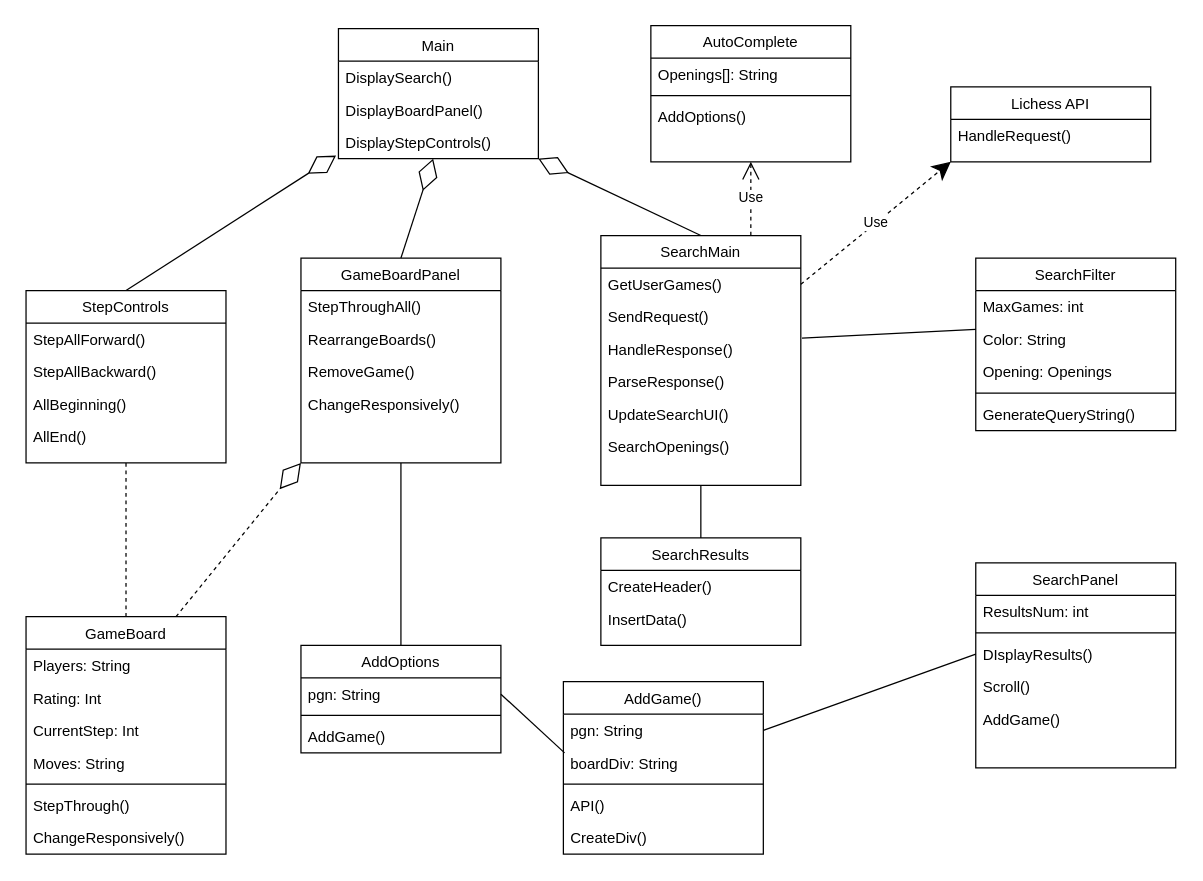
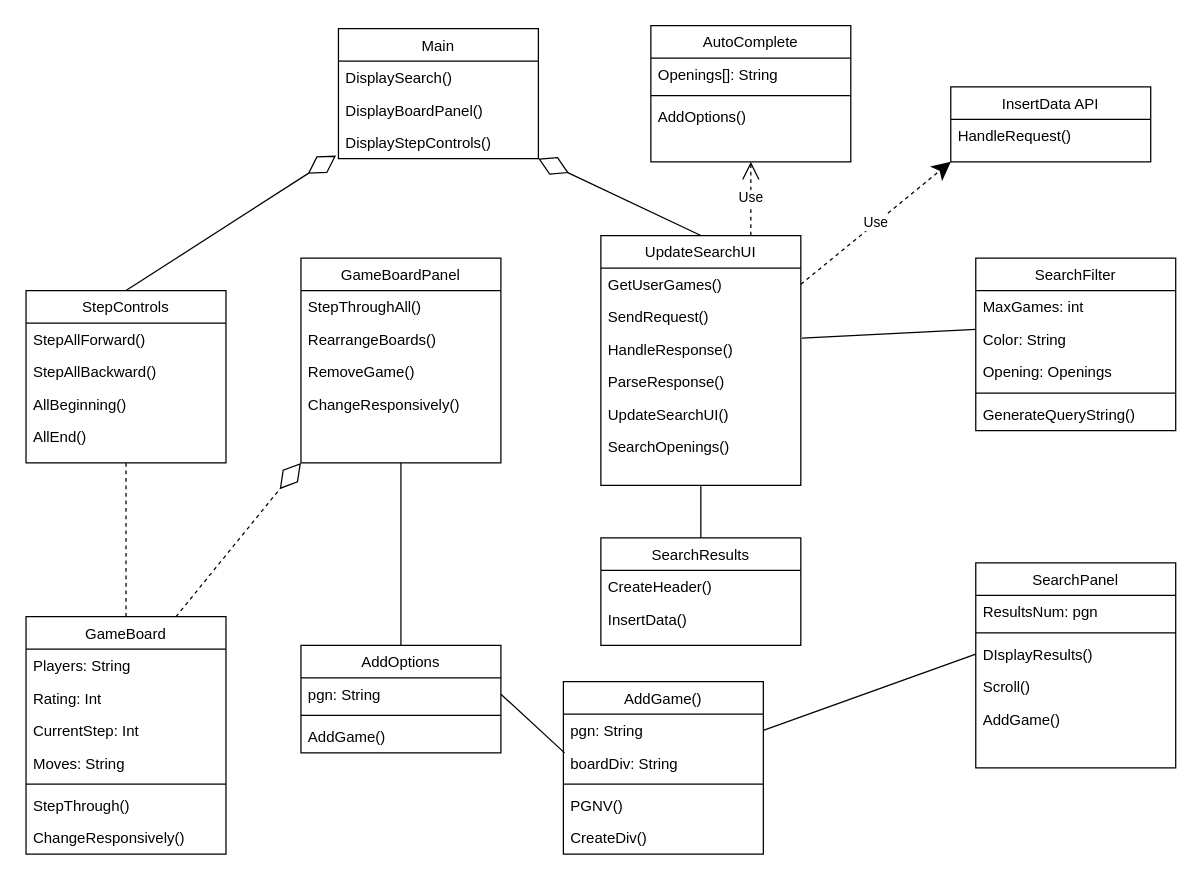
node "Lichess API": label "Lichess API" -> "InsertData API"
edge "GameBoardPanel" -> "DisplayStepControls()": removed
node "SearchMain": label "SearchMain" -> "UpdateSearchUI"
node "ResultsNum: int": label "ResultsNum: int" -> "ResultsNum: pgn"
node "API()": label "API()" -> "PGNV()"
